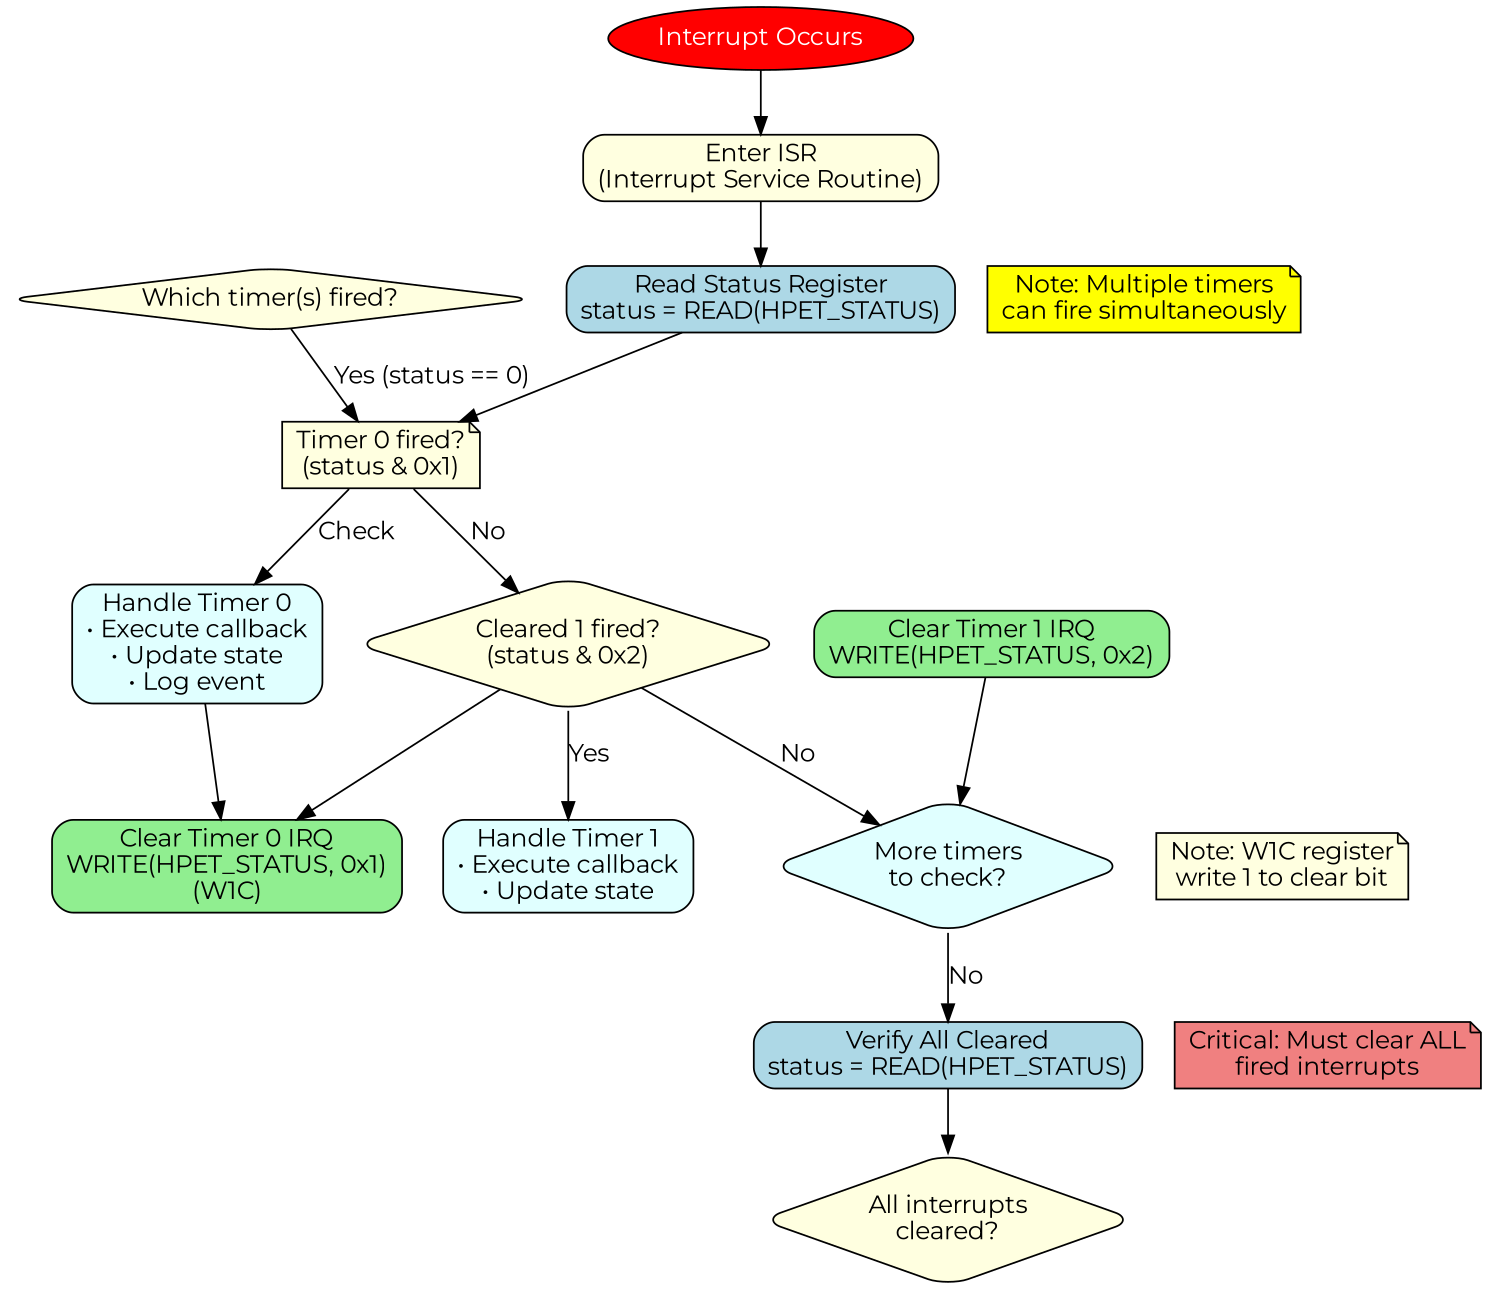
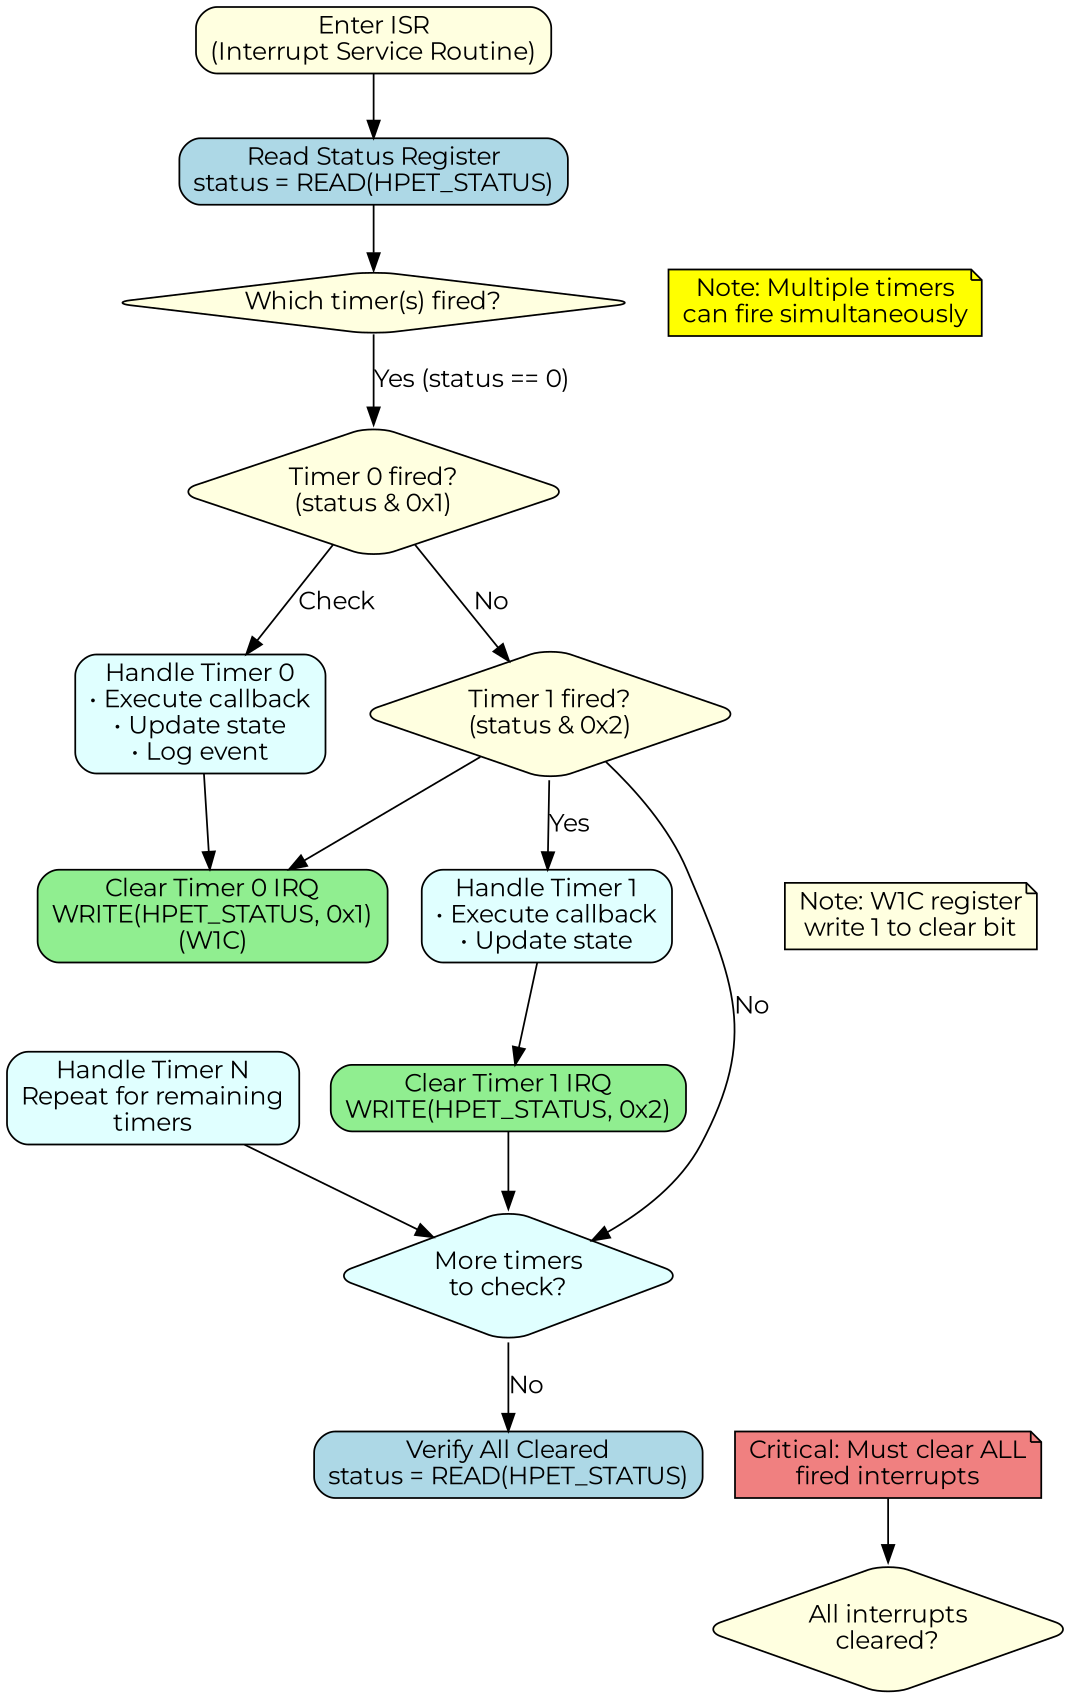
node "Interrupt Occurs": removed
edge "Read Status Register status = READ(HPET_STATUS)" -> "Timer 0 fired? (status & 0x1)": now "Read Status Register status = READ(HPET_STATUS)" -> "Which timer(s) fired?"
node "Timer 0 fired? (status & 0x1)": shape note -> diamond
node "Cleared 1 fired? (status & 0x2)": label "Cleared 1 fired? (status & 0x2)" -> "Timer 1 fired? (status & 0x2)"
edge "Handle Timer 1 • Execute callback • Update state" -> "Clear Timer 1 IRQ WRITE(HPET_STATUS, 0x2)": added
node "Handle Timer N Repeat for remaining timers": added
edge "Verify All Cleared status = READ(HPET_STATUS)" -> "All interrupts cleared?": now "Critical: Must clear ALL fired interrupts" -> "All interrupts cleared?"
